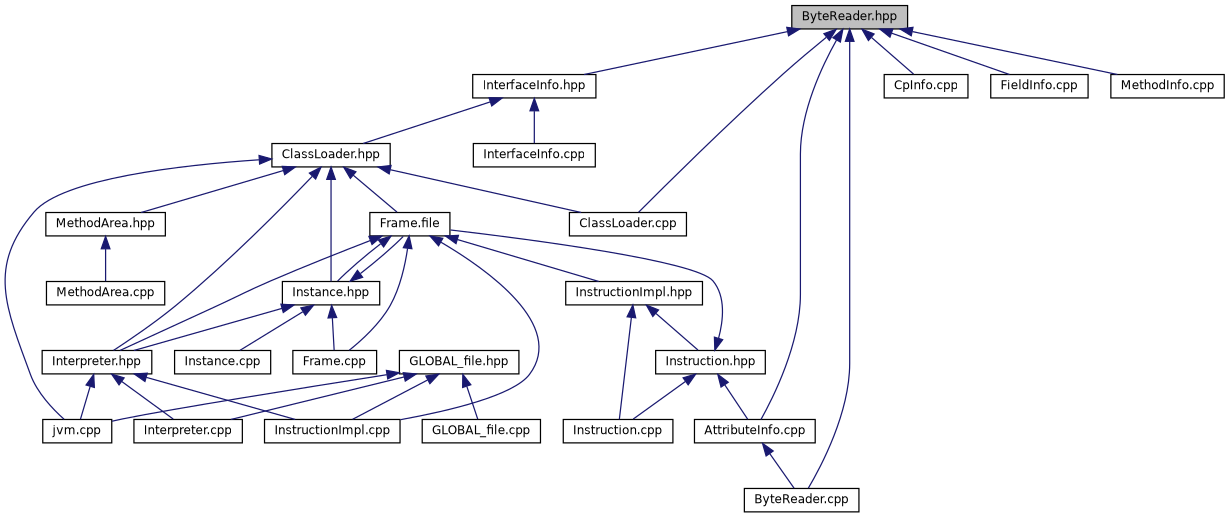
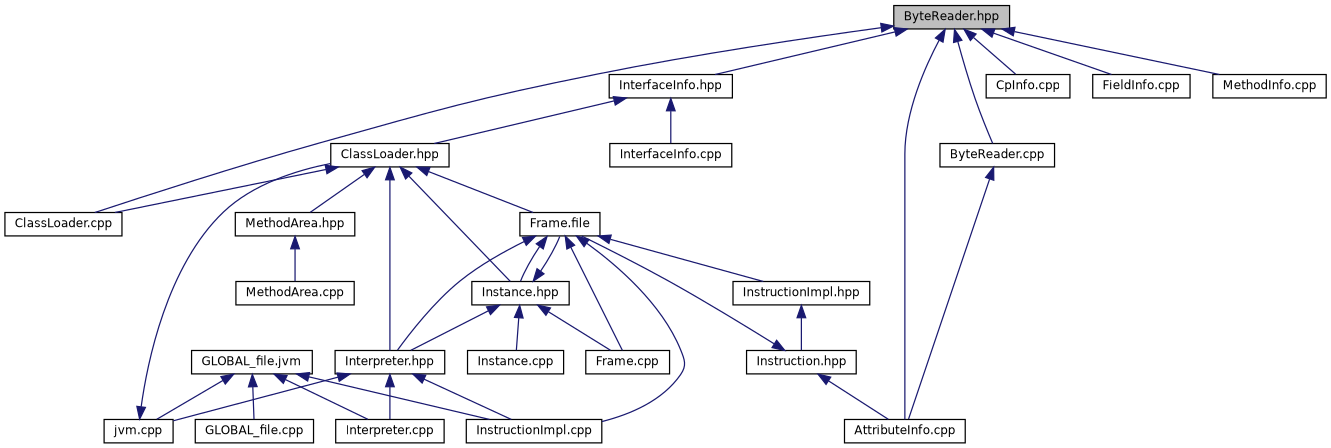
edge "jvm.cpp" -> "ClassLoader.hpp": reversed
node "GLOBAL_file.hpp": label "GLOBAL_file.hpp" -> "GLOBAL_file.jvm"
node "Instruction.cpp": removed
edge "ByteReader.cpp" -> "AttributeInfo.cpp": reversed
